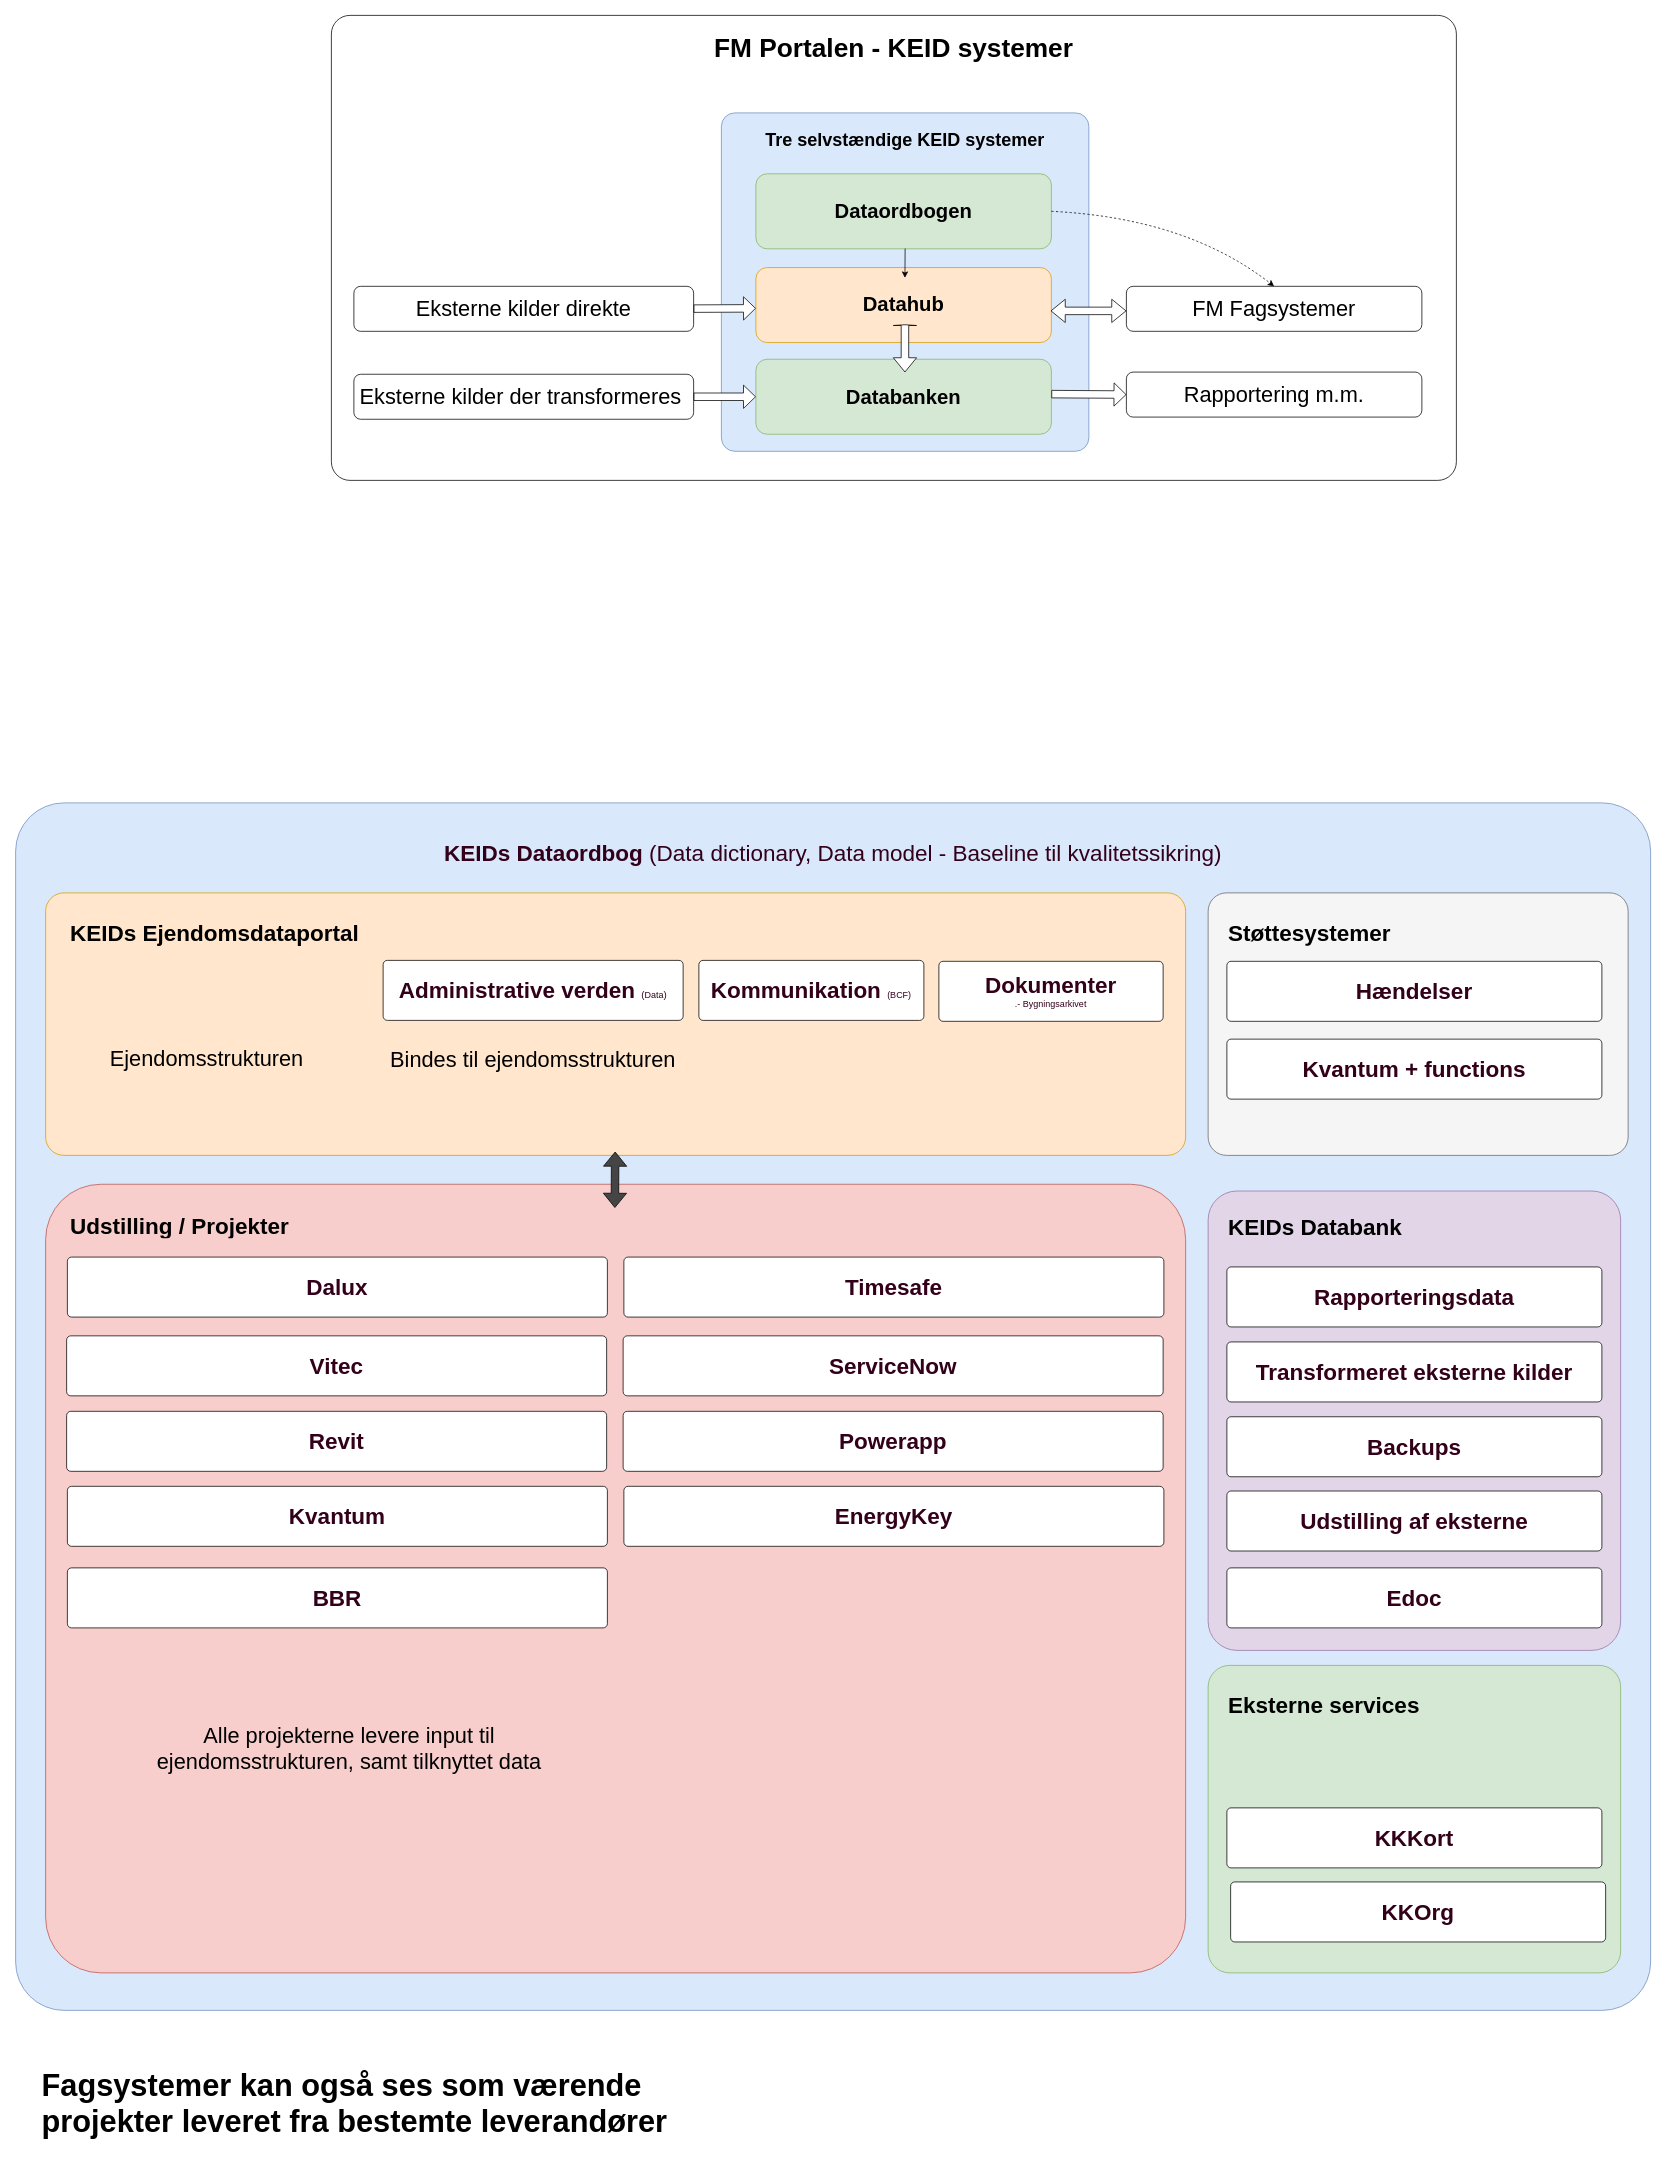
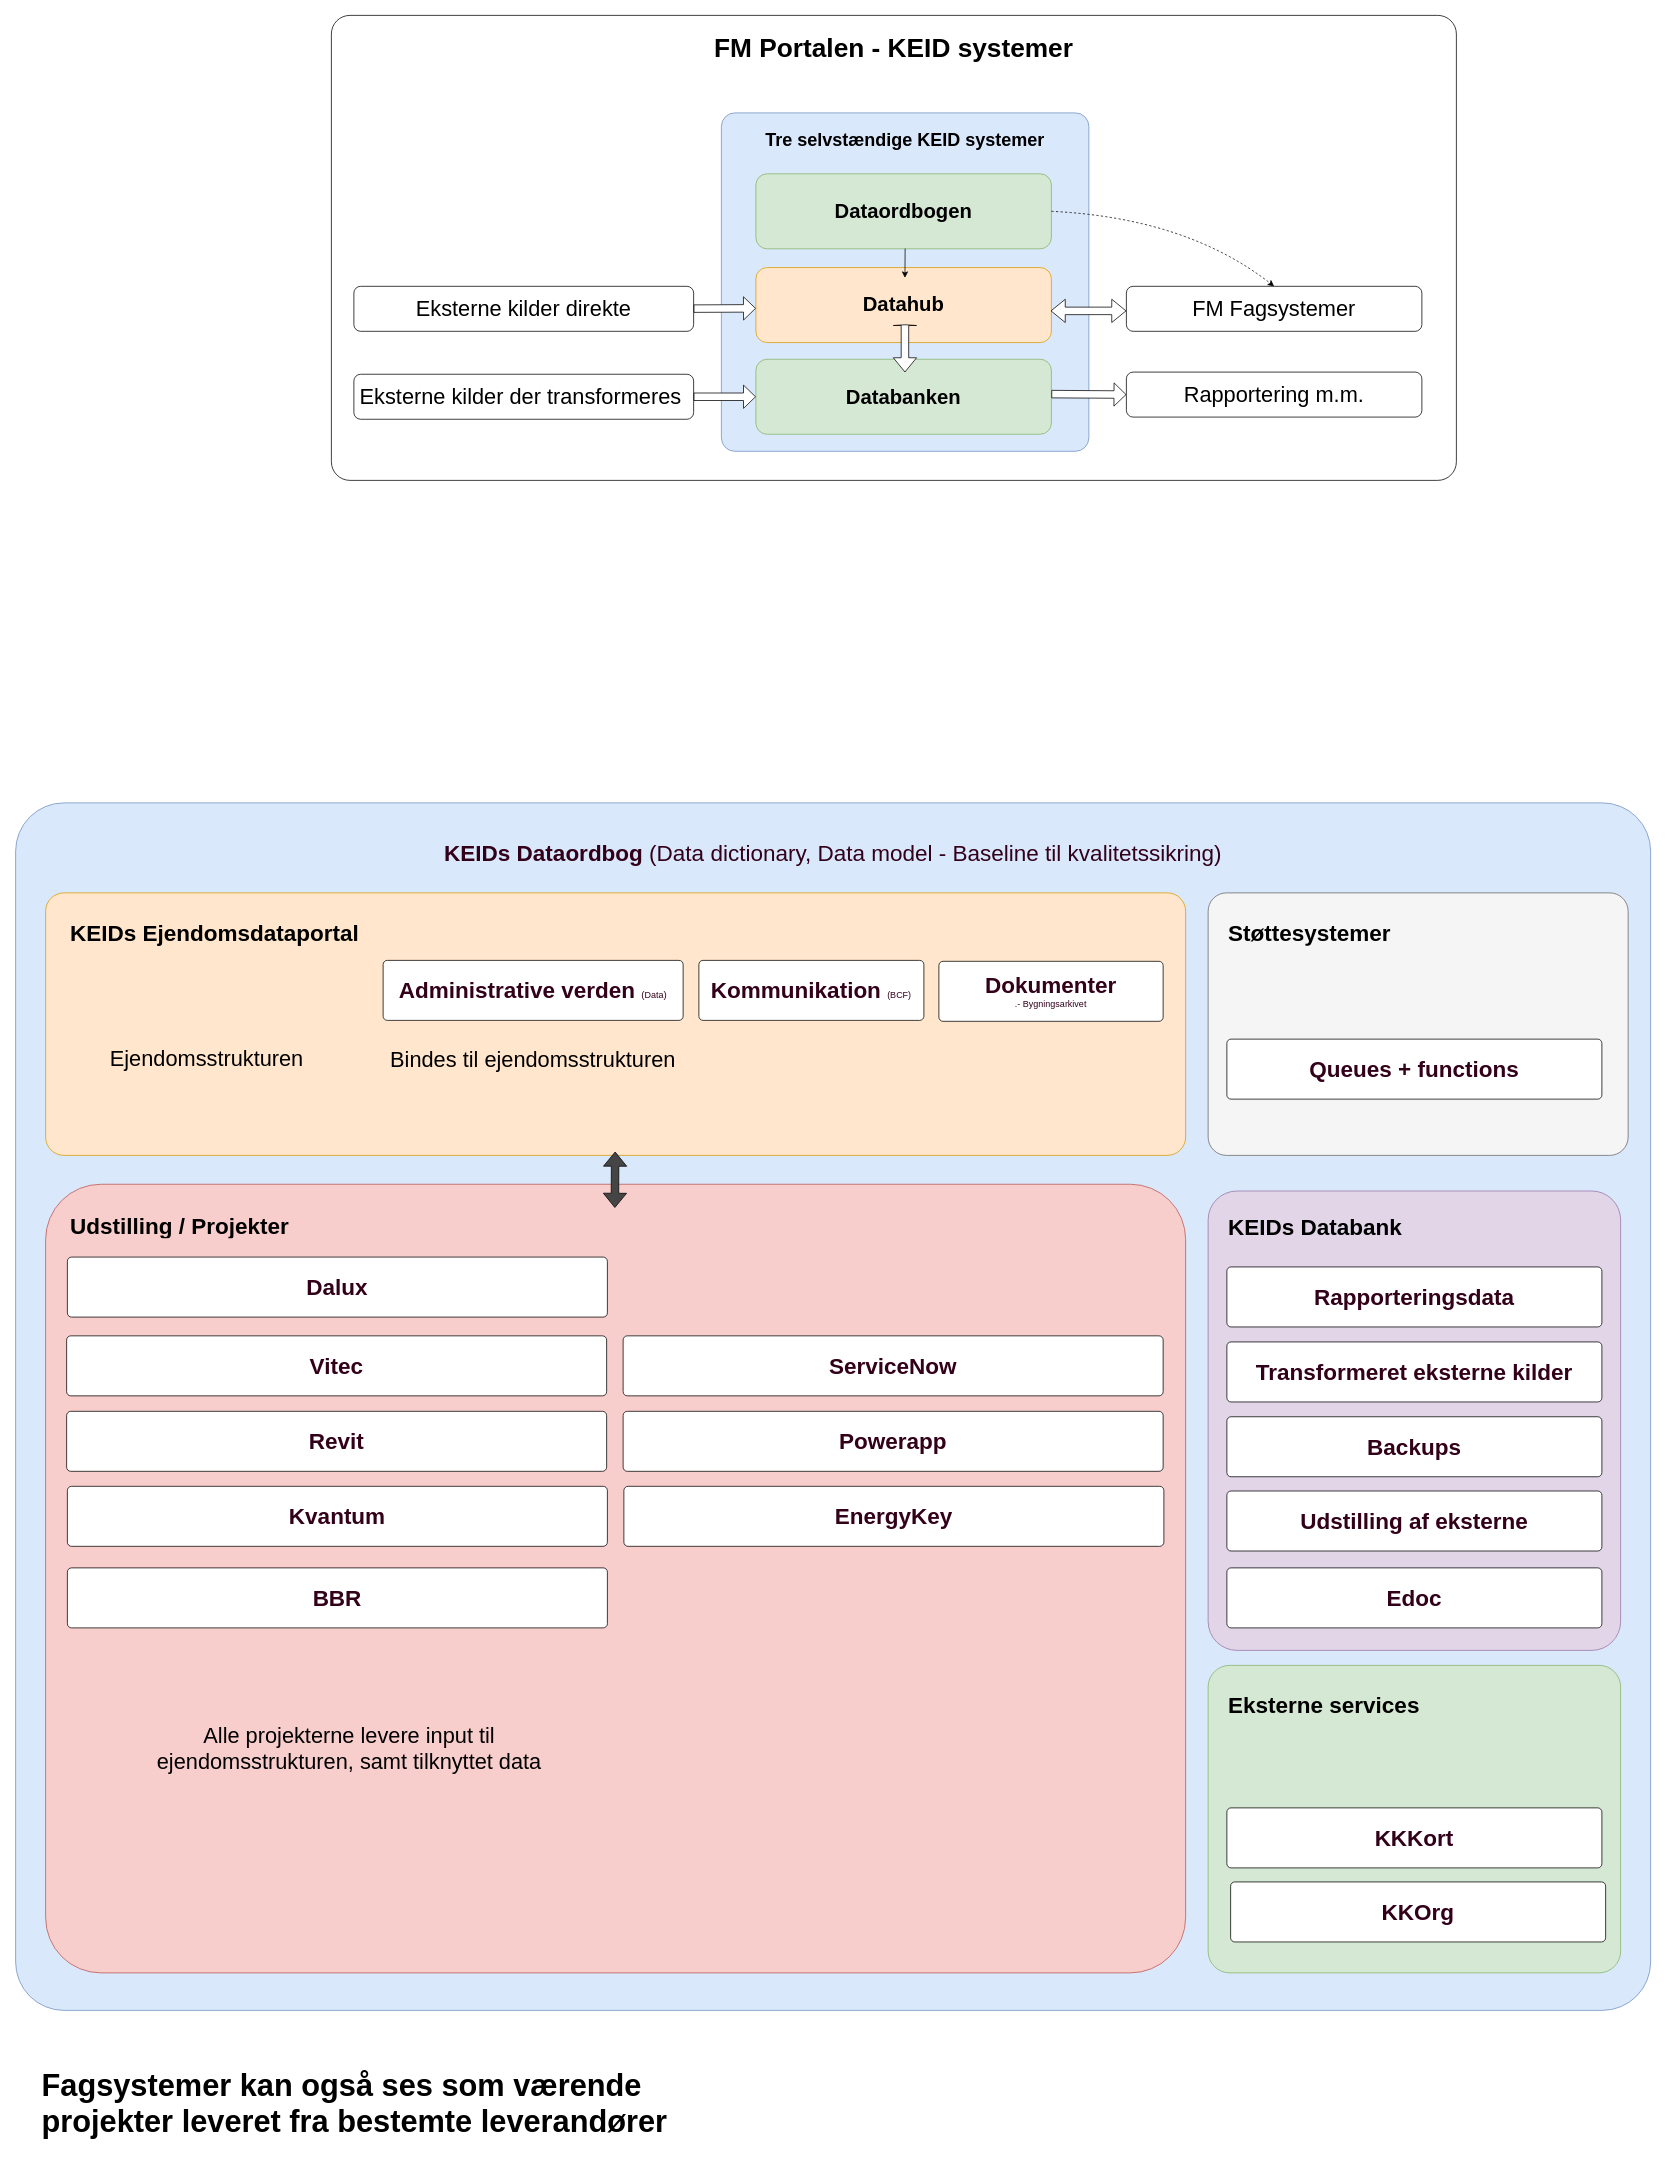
node "Hændelser": removed
node "Kvantum + functions": label "Kvantum + functions" -> "Queues + functions"
node "Timesafe": removed
